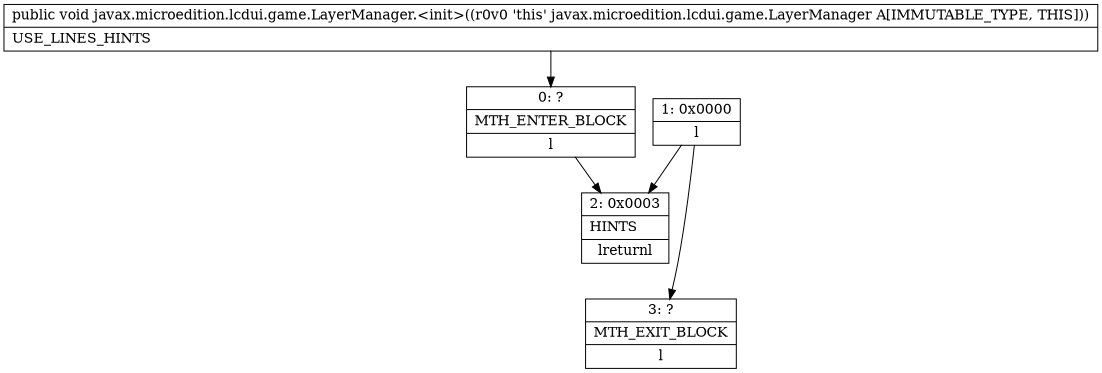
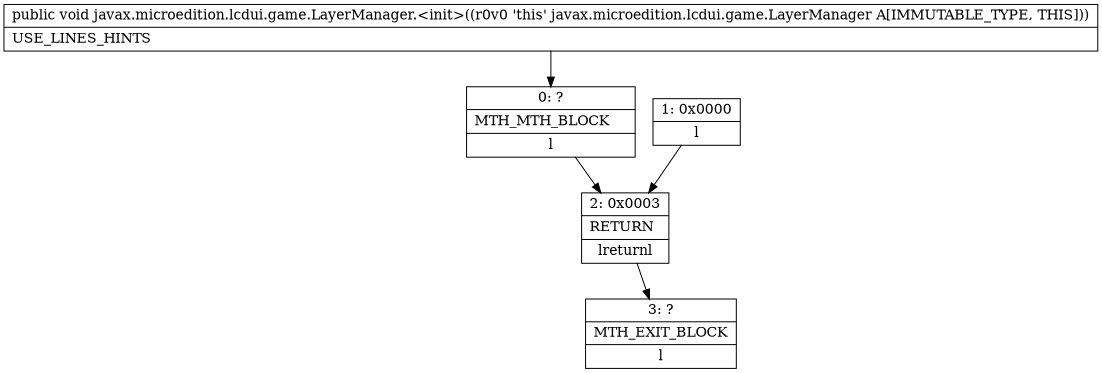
node "0: ?": text "MTH_ENTER_BLOCK" -> "MTH_MTH_BLOCK"
edge "1: 0x0000" -> "3: ?": now "2: 0x0003" -> "3: ?"
node "2: 0x0003": text "HINTS" -> "RETURN"
